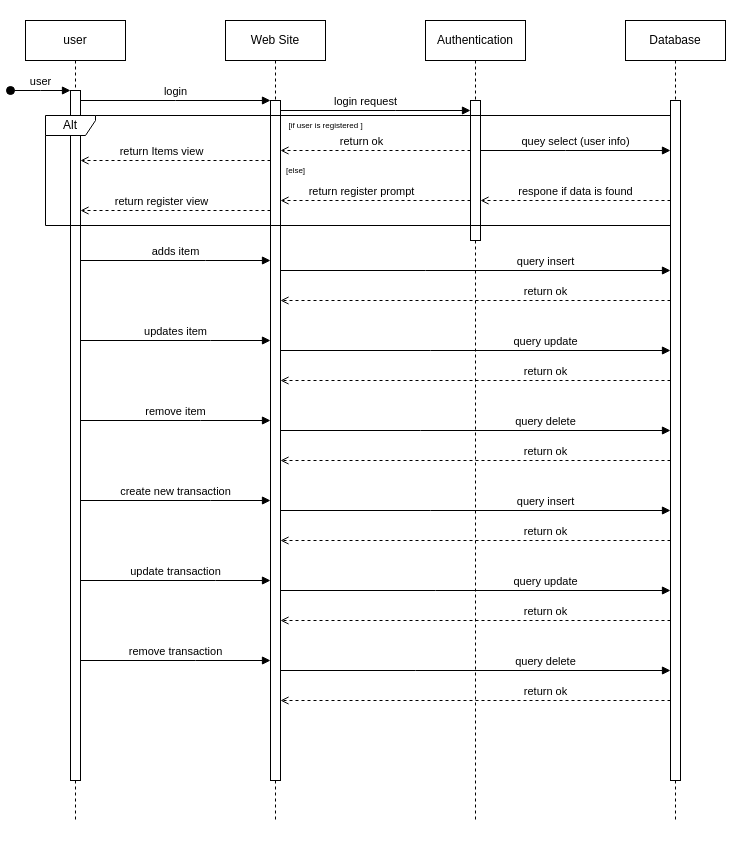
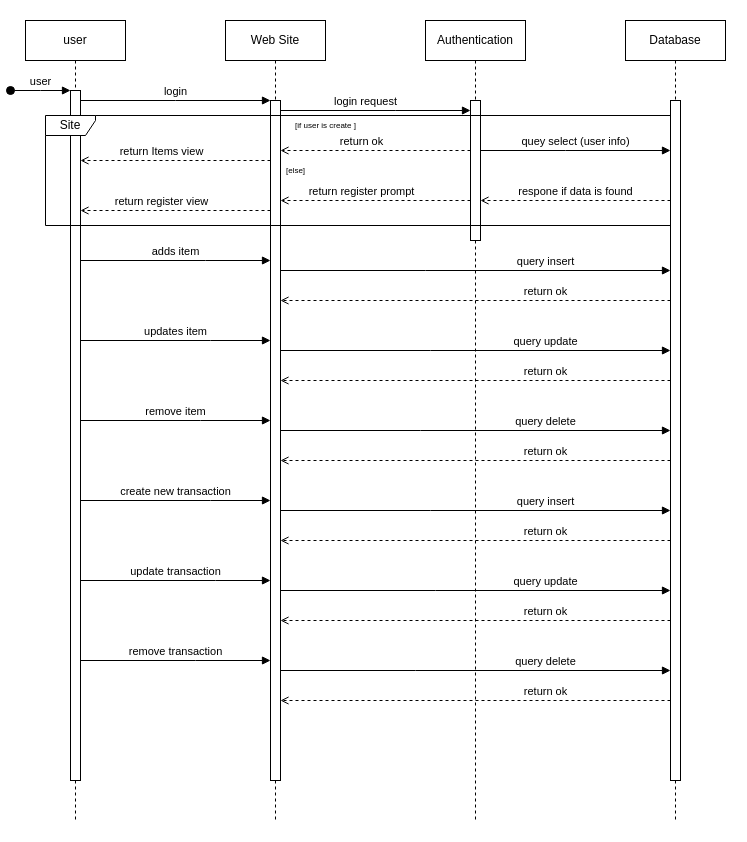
node "Alt": label "Alt" -> "Site"
node "[if user is registered ]": label "[if user is registered ]" -> "[if user is create ]"
